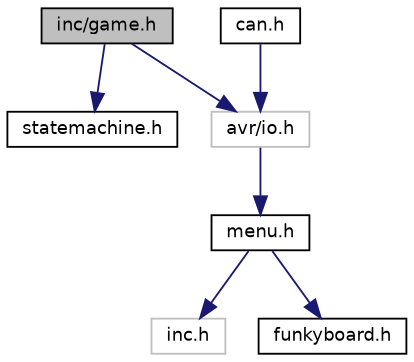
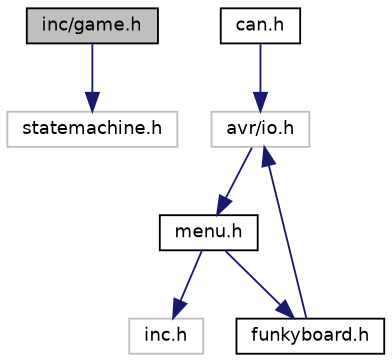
edge "inc/game.h" -> "avr/io.h": now "funkyboard.h" -> "avr/io.h"
node "statemachine.h": color black -> grey75
